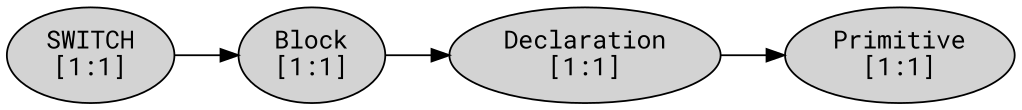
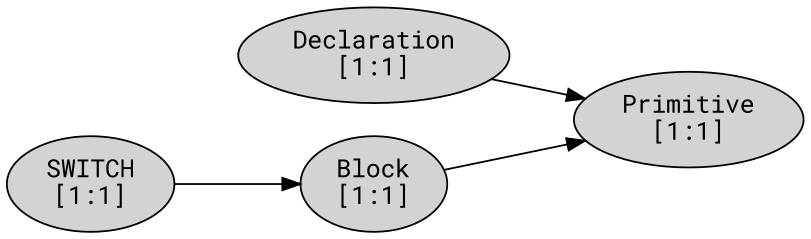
edge "Block [1:1]" -> "Declaration [1:1]": now "Block [1:1]" -> "Primitive [1:1]"
